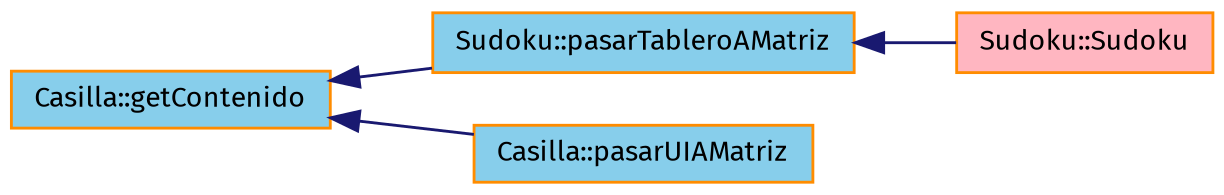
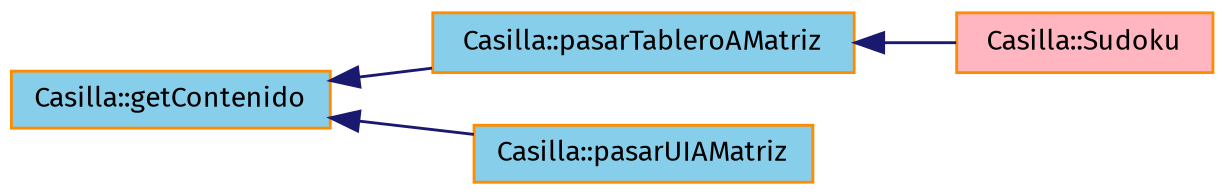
node "Sudoku::pasarTableroAMatriz": label "Sudoku::pasarTableroAMatriz" -> "Casilla::pasarTableroAMatriz"
node "Sudoku::Sudoku": label "Sudoku::Sudoku" -> "Casilla::Sudoku"
